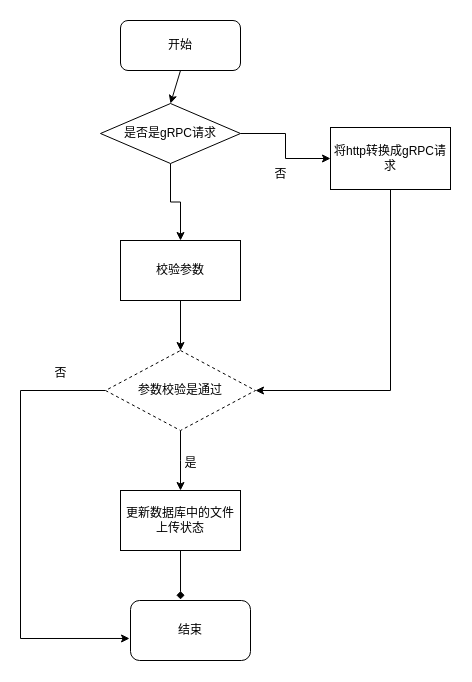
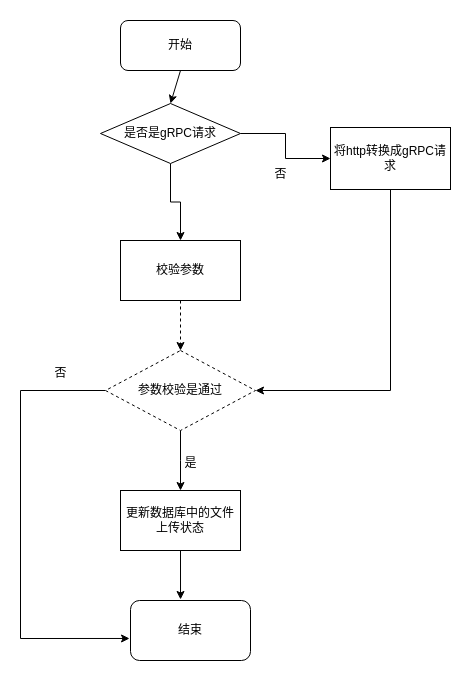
edge "校验参数" -> "参数校验是通过": style solid -> dashed
edge "更新数据库中的文件上传状态" -> "结束": arrowhead diamond -> classic
